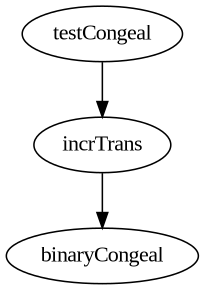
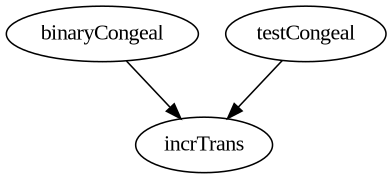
edge "incrTrans" -> "binaryCongeal": reversed
